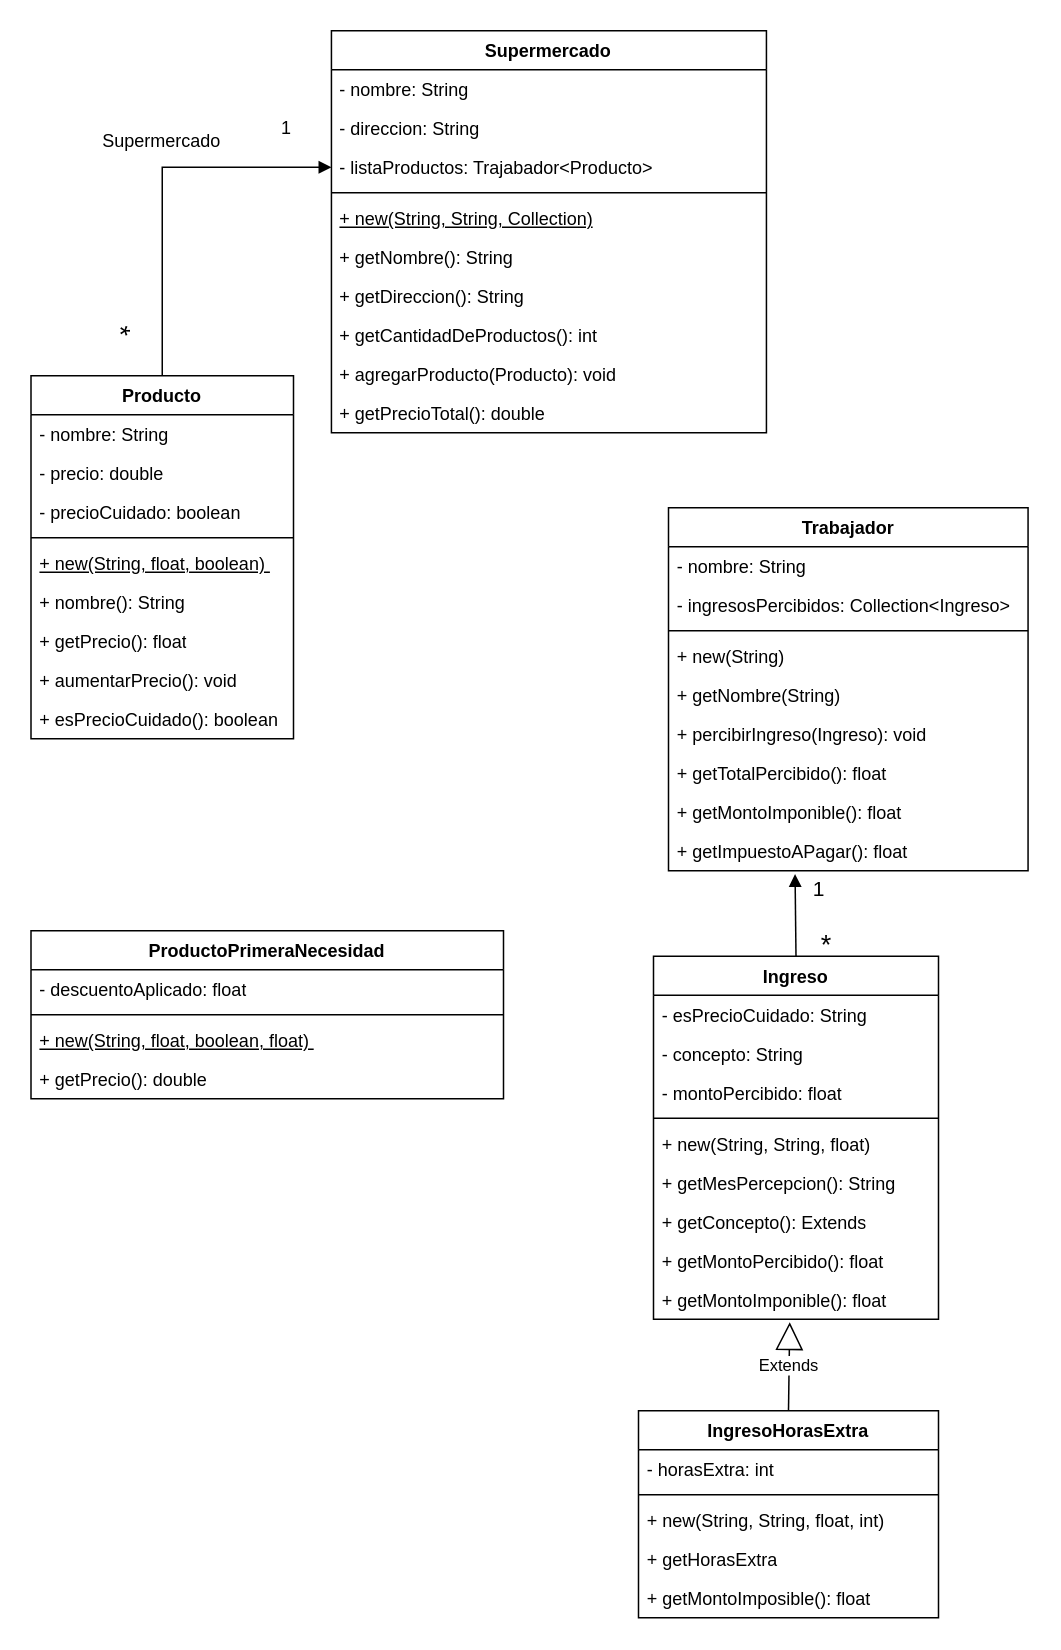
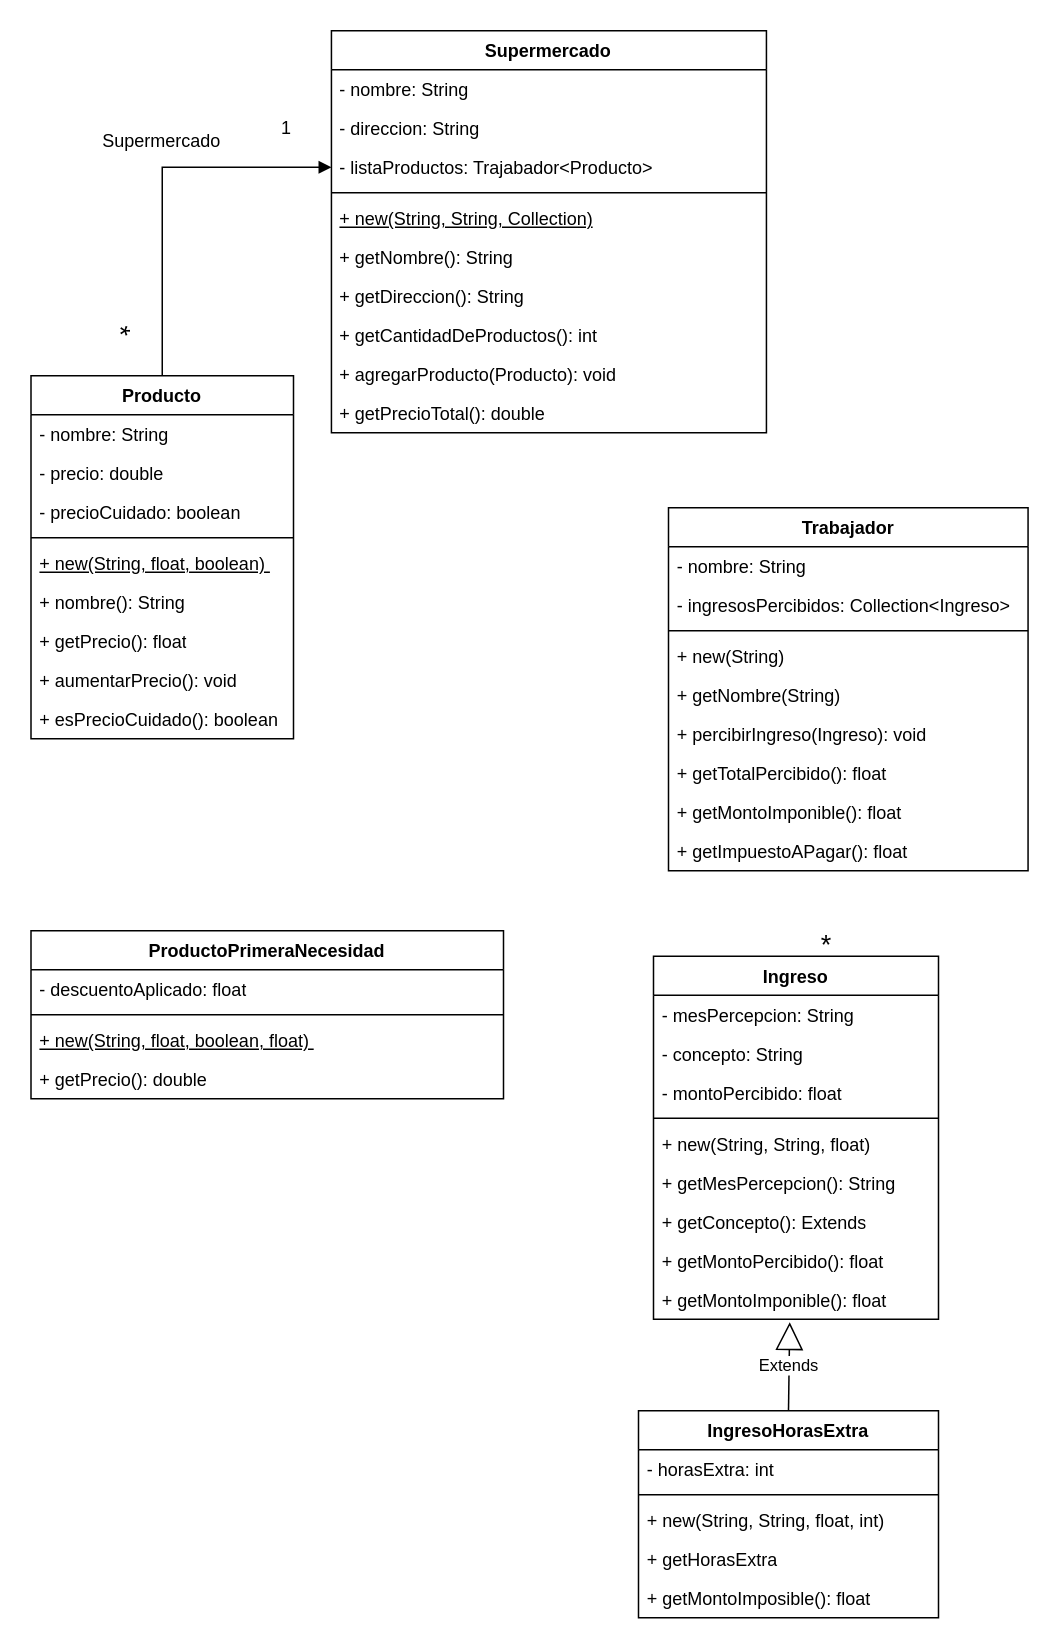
edge "Ingreso" -> "+ getImpuestoAPagar(): float": removed, label "1"
node "- esPrecioCuidado: String": label "- esPrecioCuidado: String" -> "- mesPercepcion: String"
